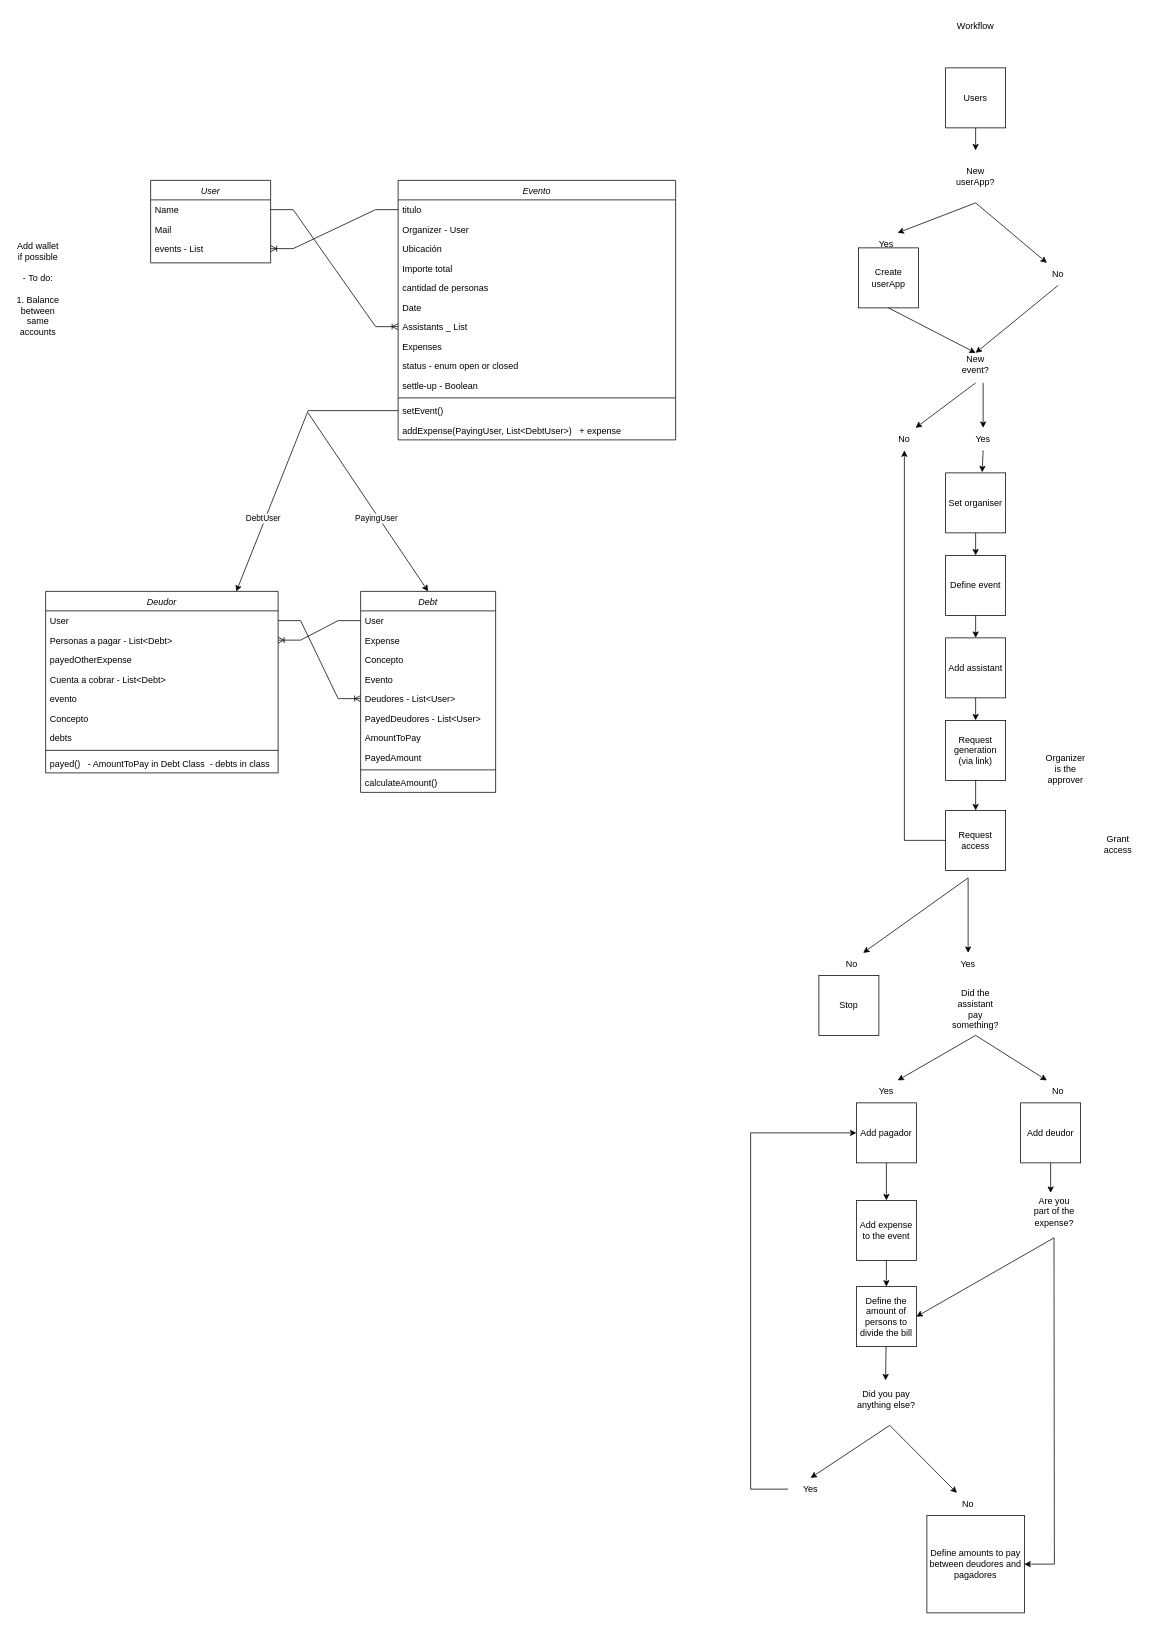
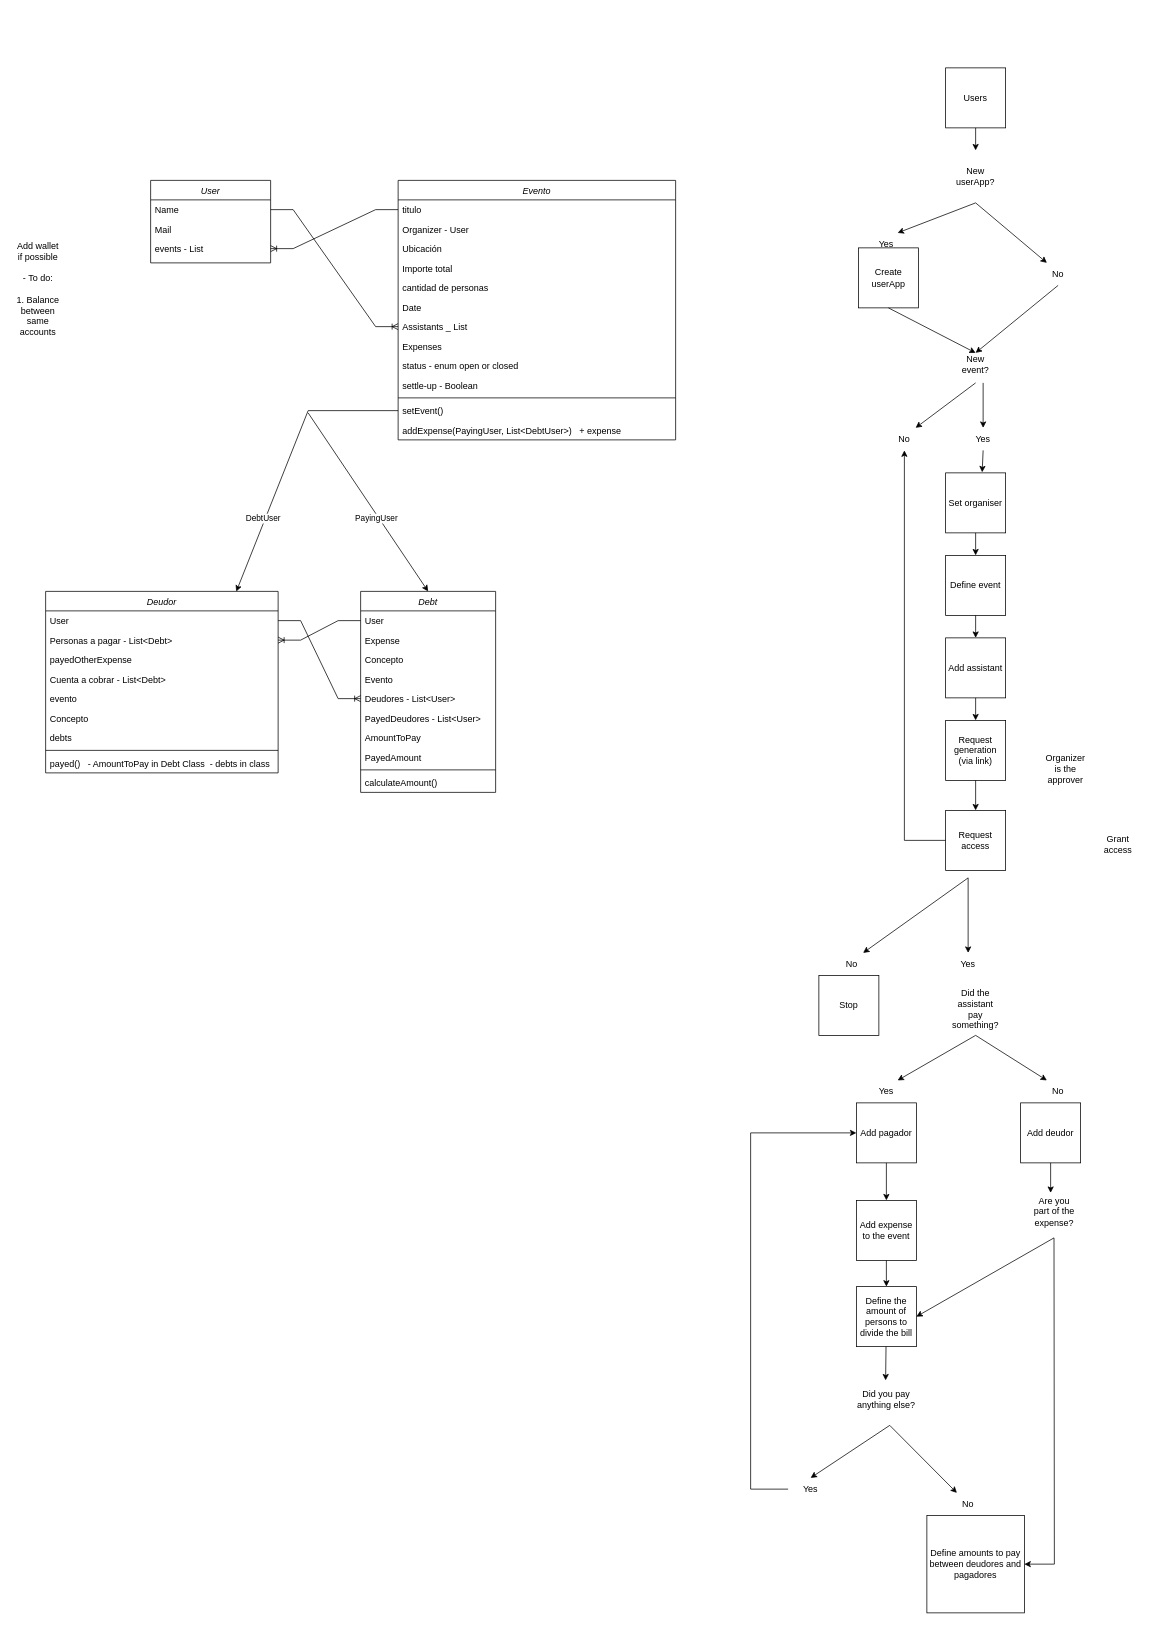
node "Workflow": removed
